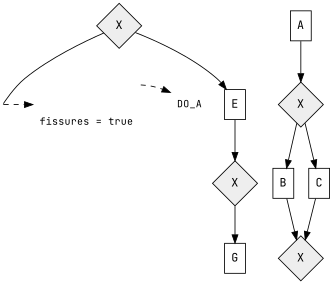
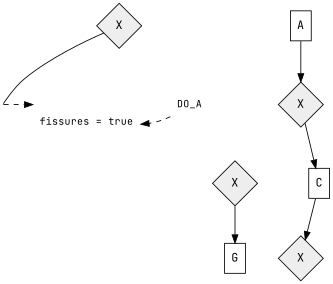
edge "fissures = true" -> "DO_A": reversed
node "E": removed
node "B": removed
